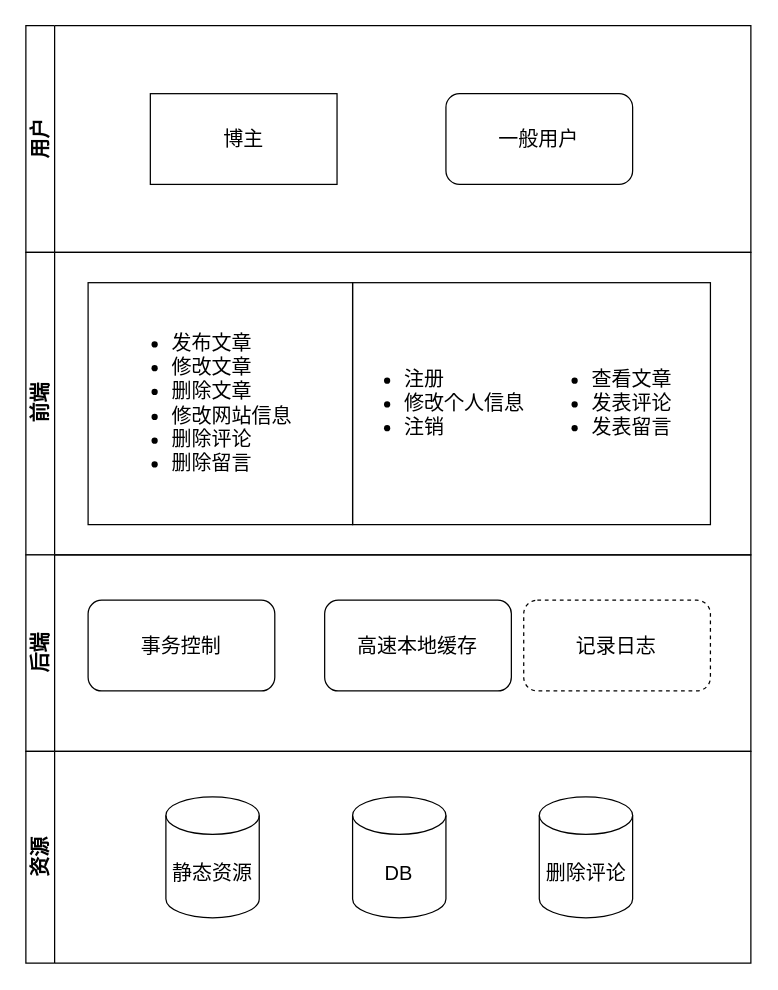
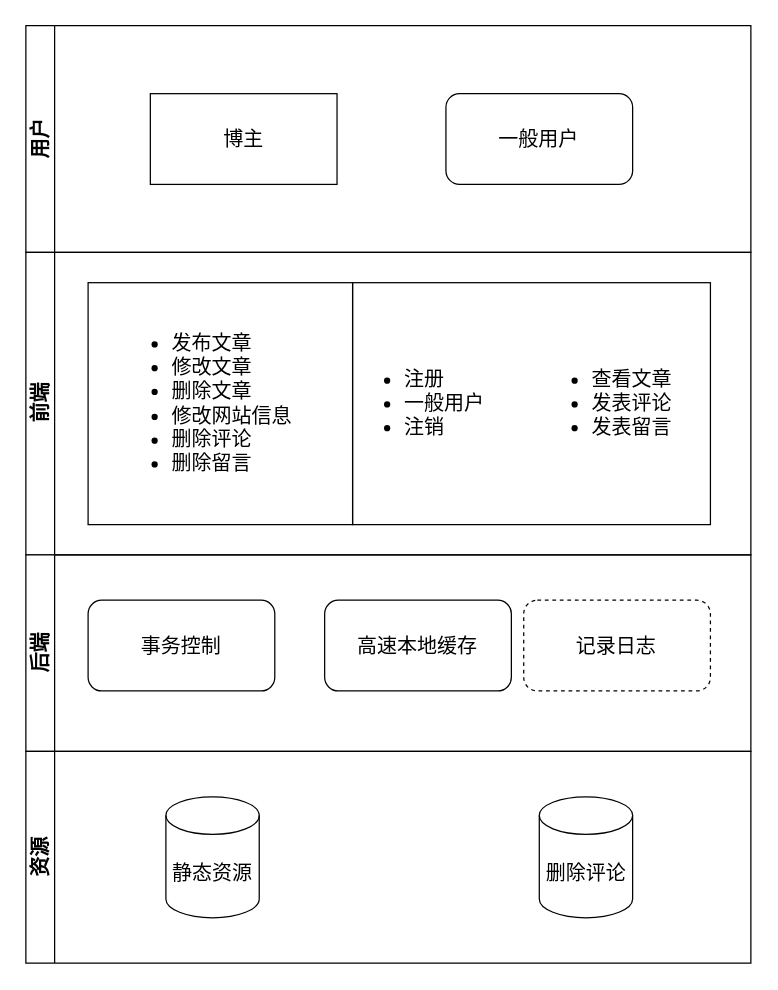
node "注册 修改个人信息 注销": label "注册 修改个人信息 注销" -> "注册 一般用户 注销"
node "DB": removed
